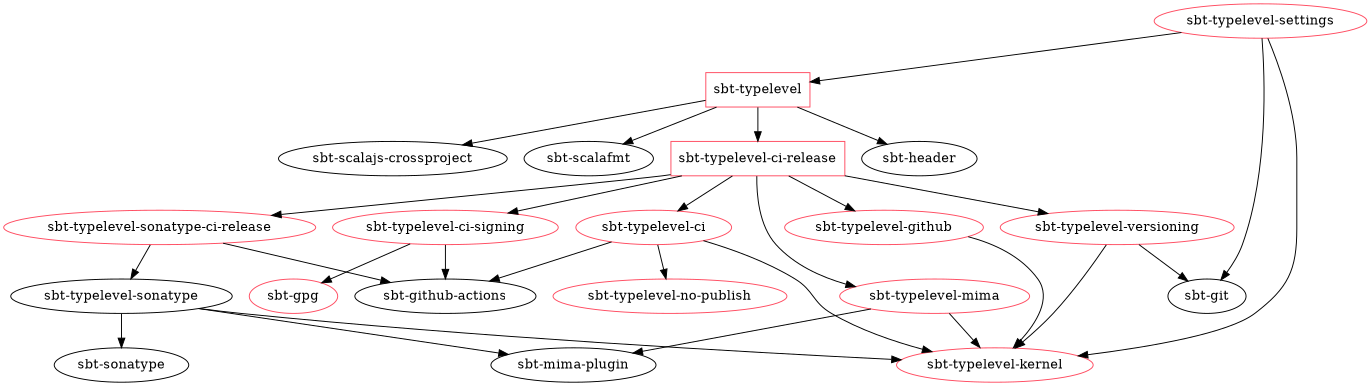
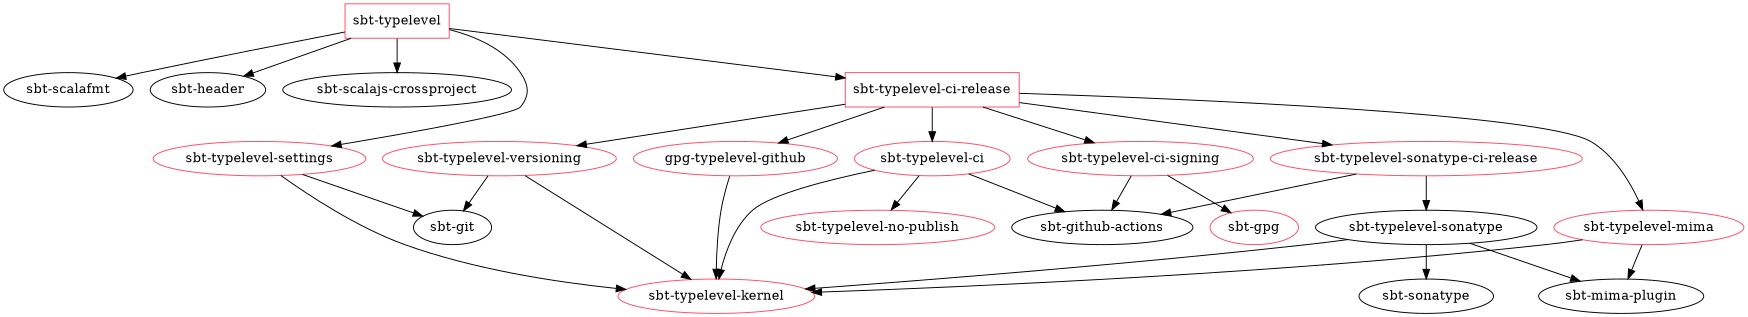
edge "sbt-typelevel-settings" -> "sbt-typelevel": reversed
node "sbt-typelevel-github": label "sbt-typelevel-github" -> "gpg-typelevel-github"
